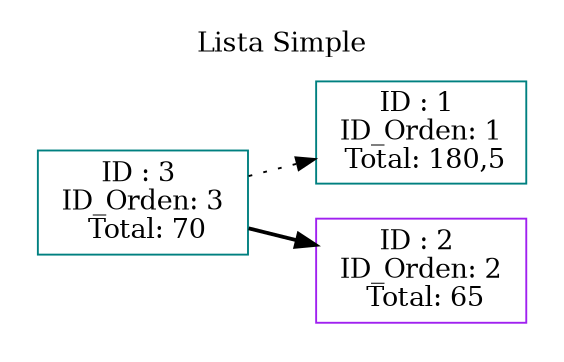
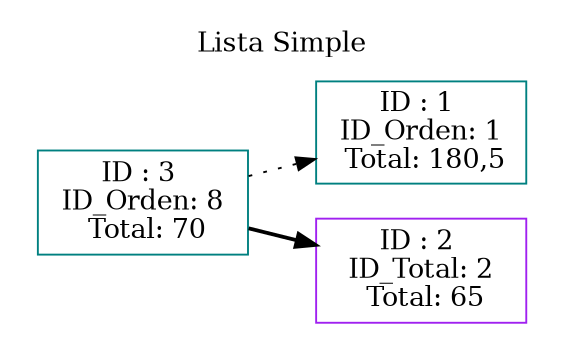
node "ID : 3": text "ID_Orden: 3" -> "ID_Orden: 8"
node "ID : 2": text "ID_Orden: 2" -> "ID_Total: 2"
